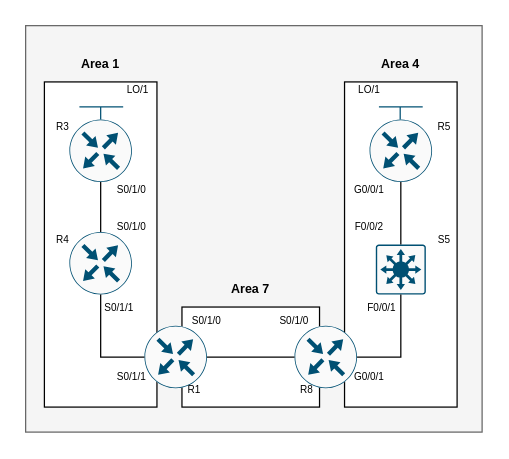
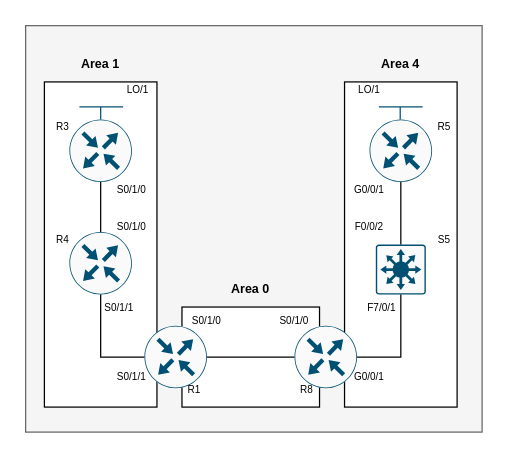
node "Area 7": label "Area 7" -> "Area 0"
node "F0/0/1": label "F0/0/1" -> "F7/0/1"
